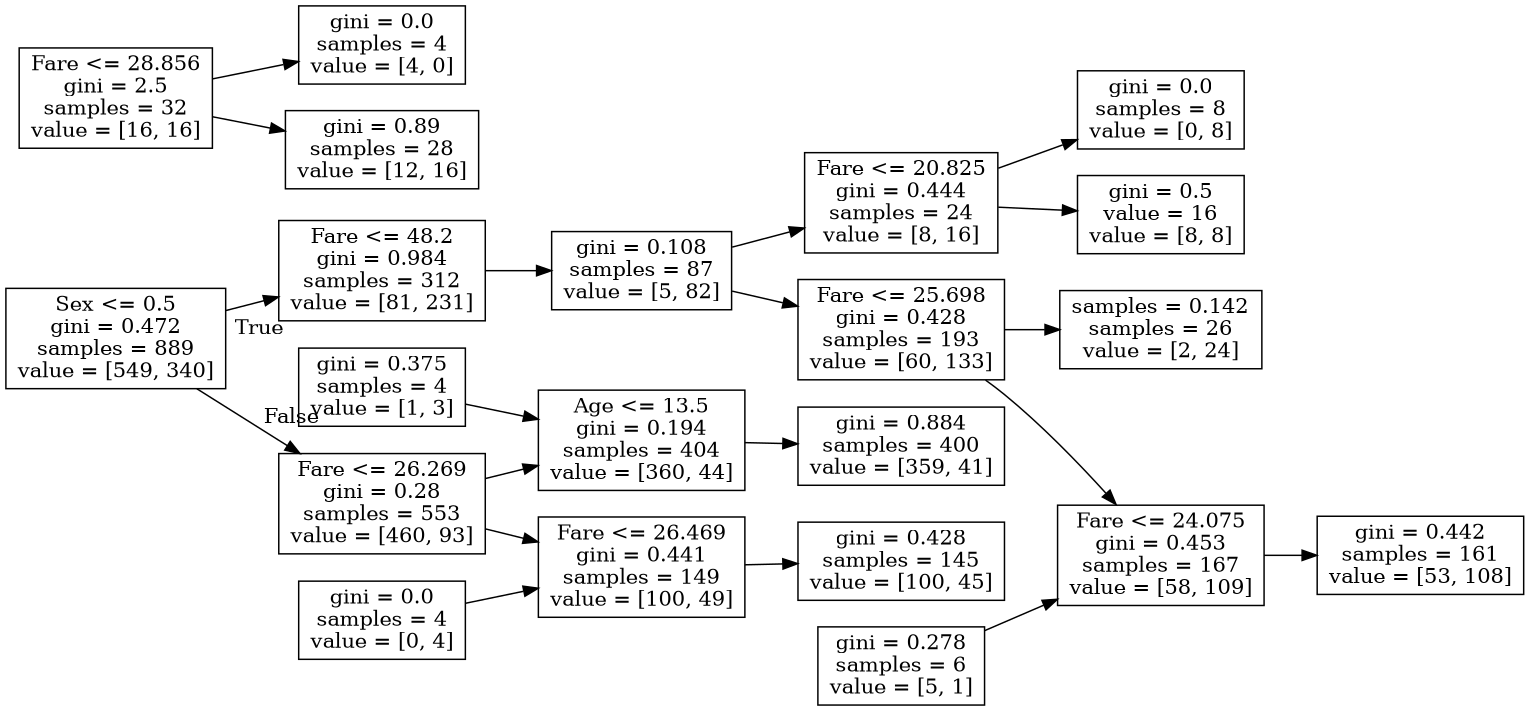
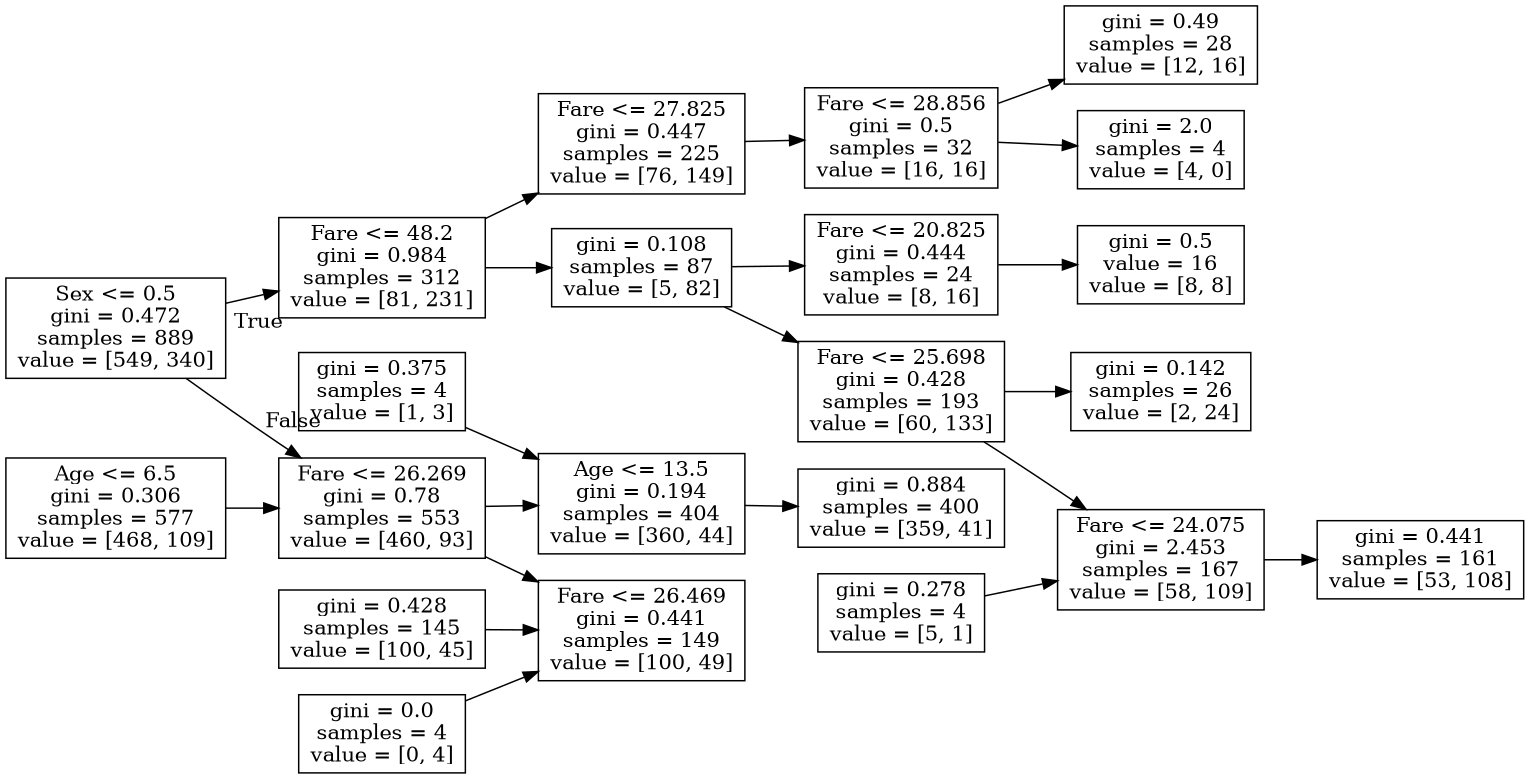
node "gini = 0.0 samples = 4 value = [4, 0]": label "gini = 0.0 samples = 4 value = [4, 0]" -> "gini = 2.0 samples = 4 value = [4, 0]"
node "Fare <= 28.856 gini = 2.5 samples = 32 value = [16, 16]": label "Fare <= 28.856 gini = 2.5 samples = 32 value = [16, 16]" -> "Fare <= 28.856 gini = 0.5 samples = 32 value = [16, 16]"
node "gini = 0.0 samples = 8 value = [0, 8]": removed
node "Fare <= 27.825 gini = 0.447 samples = 225 value = [76, 149]": added
node "gini = 0.89 samples = 28 value = [12, 16]": label "gini = 0.89 samples = 28 value = [12, 16]" -> "gini = 0.49 samples = 28 value = [12, 16]"
node "samples = 0.142 samples = 26 value = [2, 24]": label "samples = 0.142 samples = 26 value = [2, 24]" -> "gini = 0.142 samples = 26 value = [2, 24]"
node "Fare <= 26.269 gini = 0.28 samples = 553 value = [460, 93]": label "Fare <= 26.269 gini = 0.28 samples = 553 value = [460, 93]" -> "Fare <= 26.269 gini = 0.78 samples = 553 value = [460, 93]"
node "Age <= 6.5 gini = 0.306 samples = 577 value = [468, 109]": added
node "Fare <= 24.075 gini = 0.453 samples = 167 value = [58, 109]": label "Fare <= 24.075 gini = 0.453 samples = 167 value = [58, 109]" -> "Fare <= 24.075 gini = 2.453 samples = 167 value = [58, 109]"
node "gini = 0.442 samples = 161 value = [53, 108]": label "gini = 0.442 samples = 161 value = [53, 108]" -> "gini = 0.441 samples = 161 value = [53, 108]"
edge "Fare <= 26.469 gini = 0.441 samples = 149 value = [100, 49]" -> "gini = 0.428 samples = 145 value = [100, 45]": reversed
node "gini = 0.278 samples = 6 value = [5, 1]": label "gini = 0.278 samples = 6 value = [5, 1]" -> "gini = 0.278 samples = 4 value = [5, 1]"
